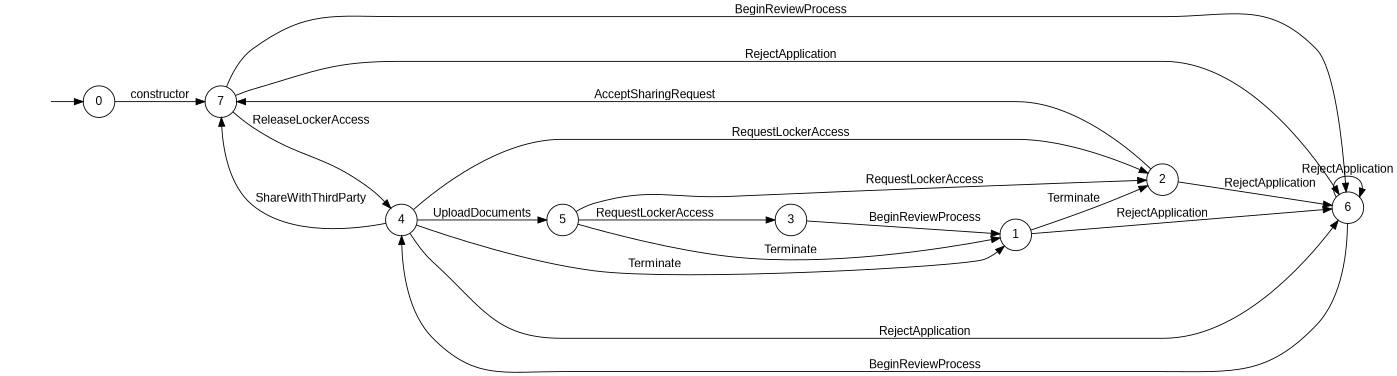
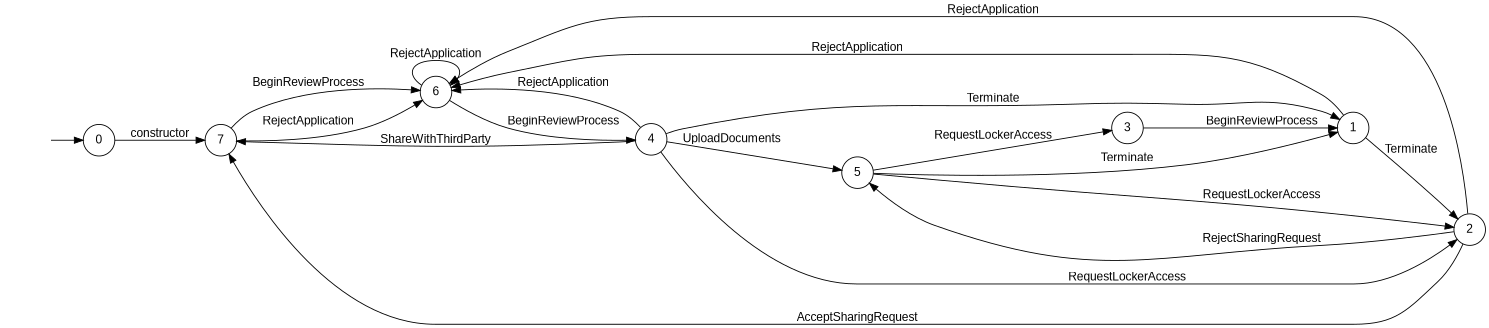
edge "7" -> "4": removed, label "ReleaseLockerAccess"
edge "2" -> "5": added, label "RejectSharingRequest"
